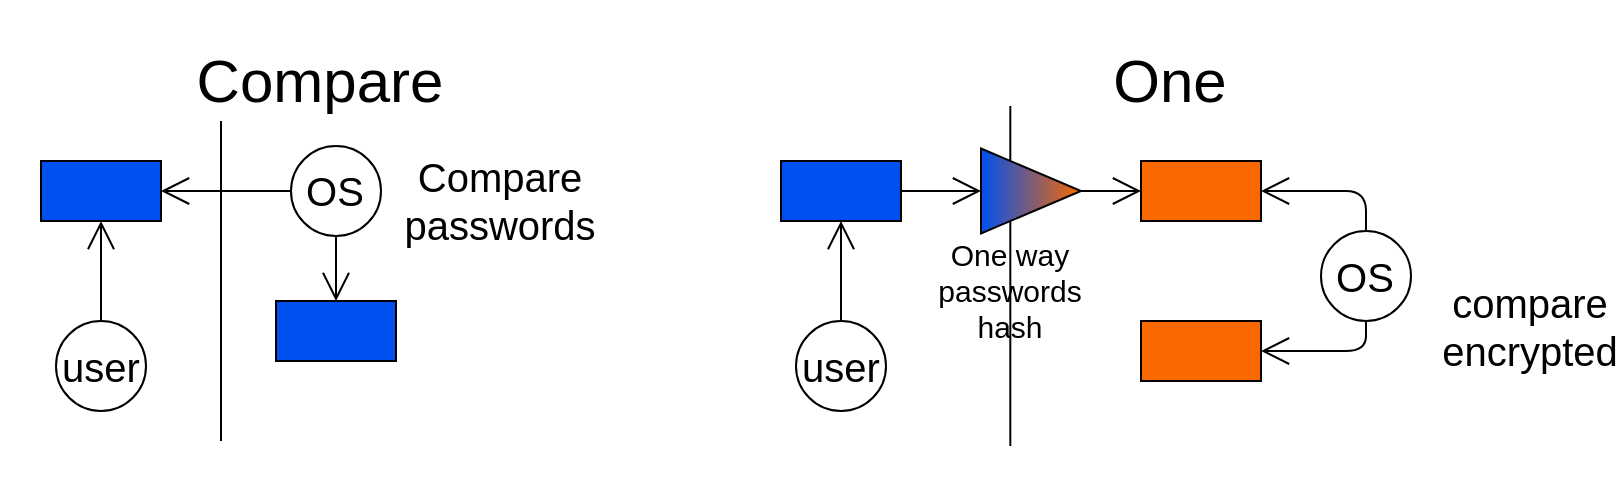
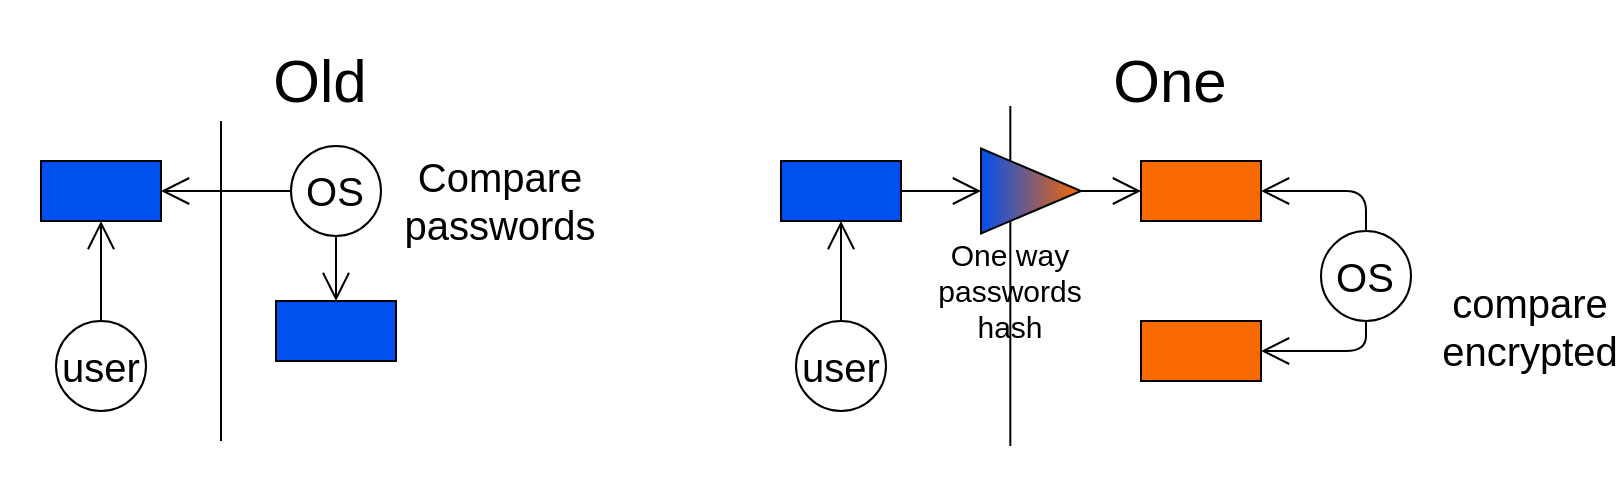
node "Compare": label "Compare" -> "Old"
